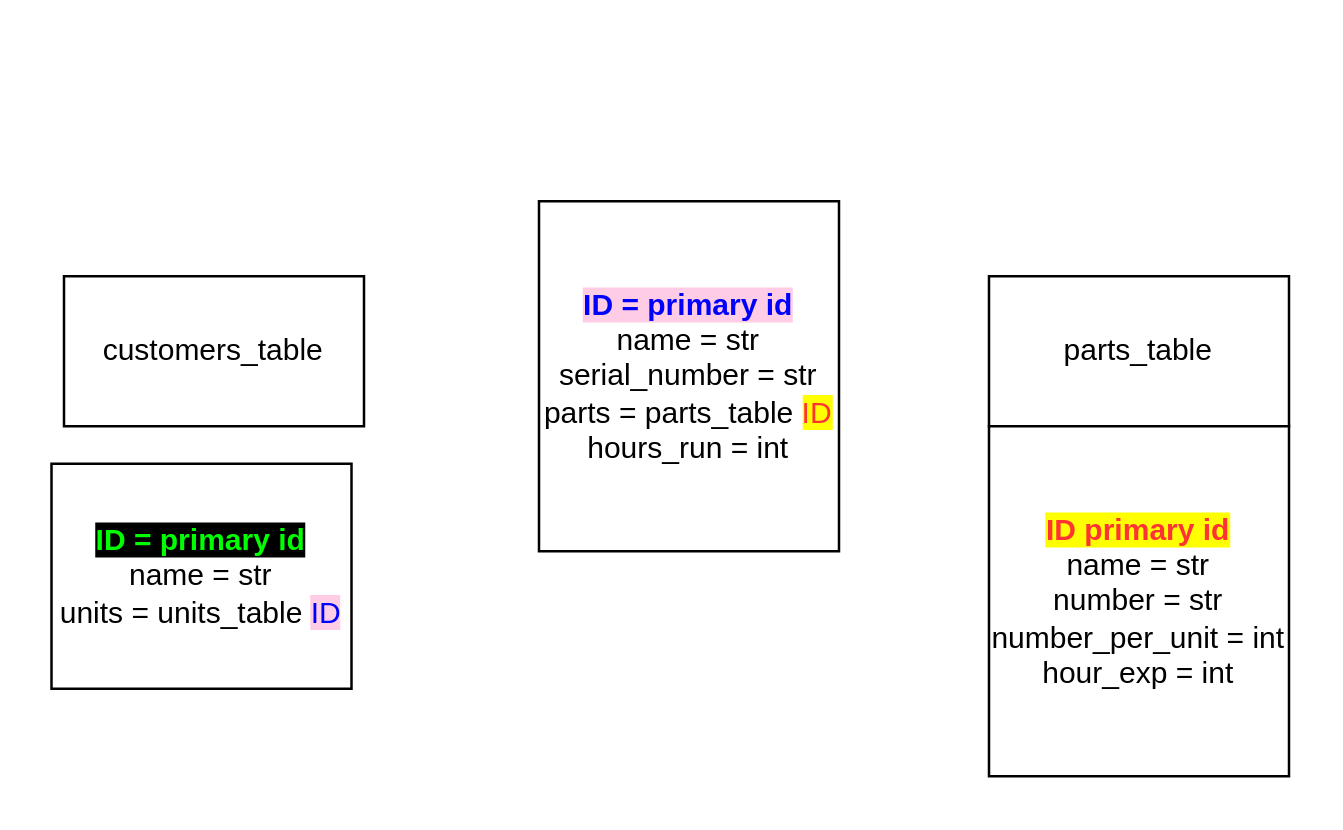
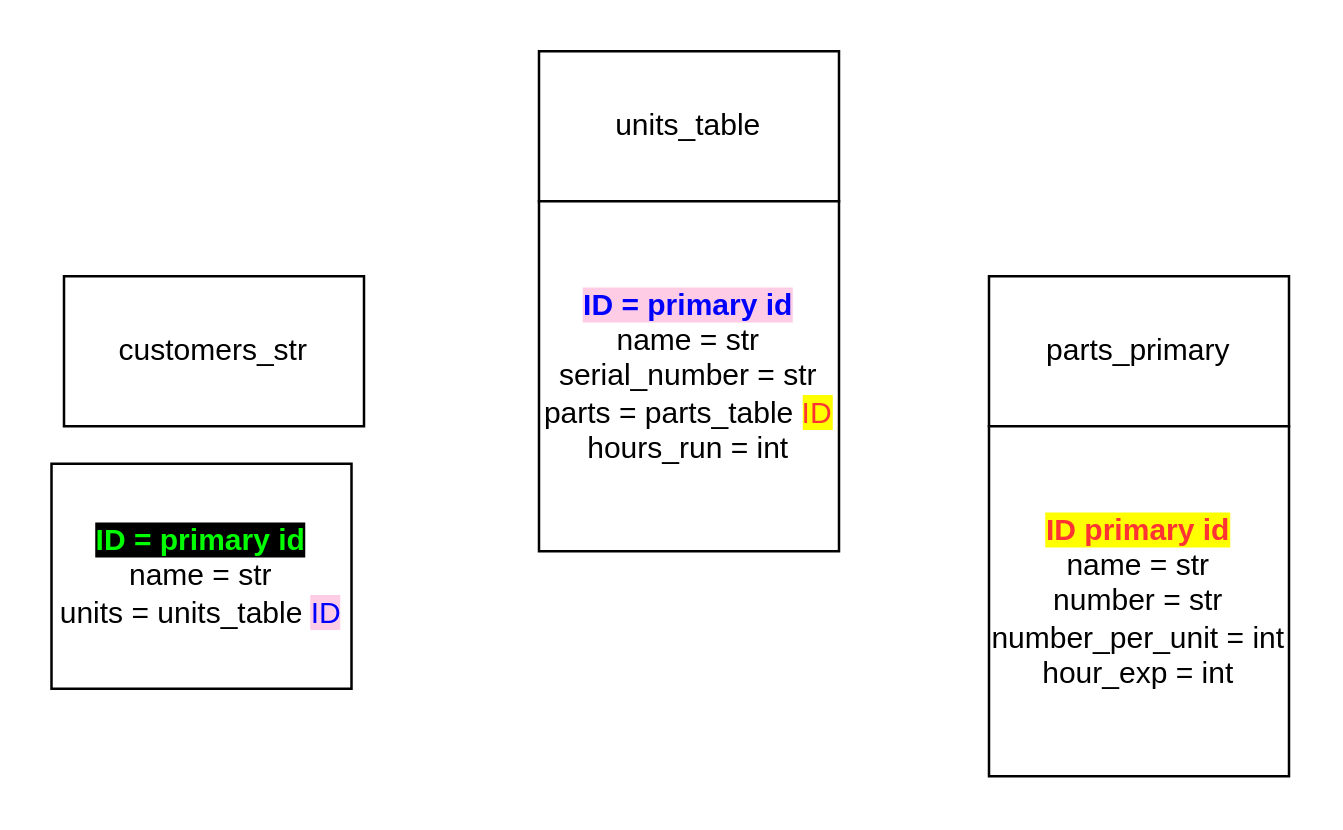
node "units_table": added
node "customers_table": label "customers_table" -> "customers_str"
node "parts_table": label "parts_table" -> "parts_primary"
